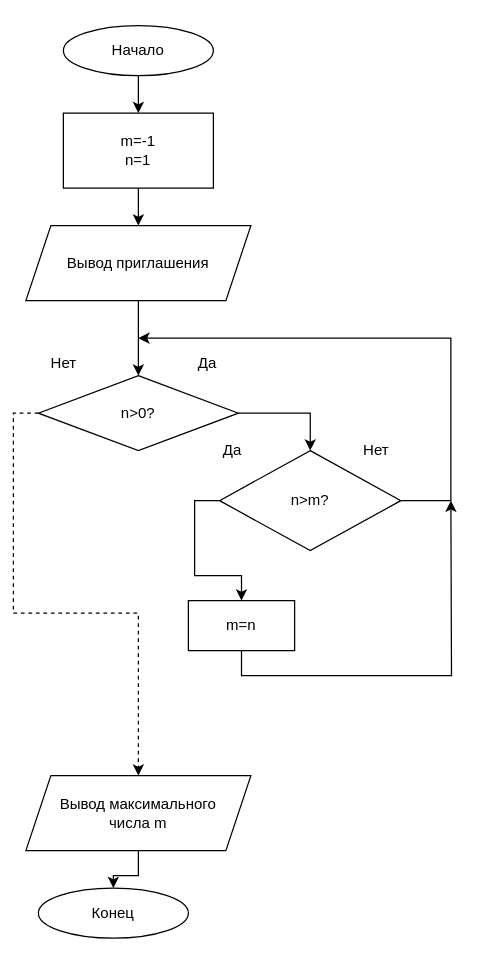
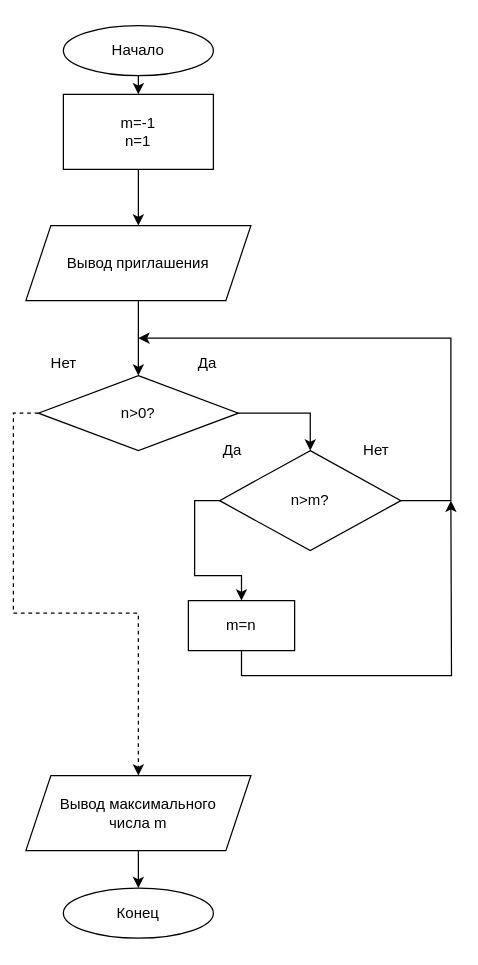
node "m=-1 n=1": moved (138, 151) -> (138, 132)
node "Конец": moved (113, 913) -> (138, 913)
